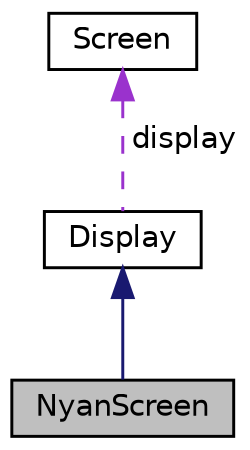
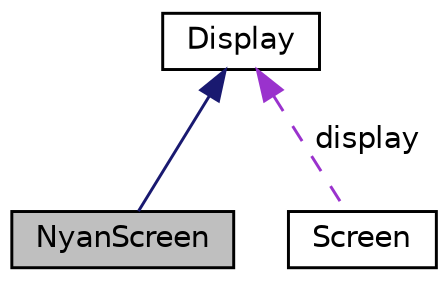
edge "Display" -> "Screen": reversed
